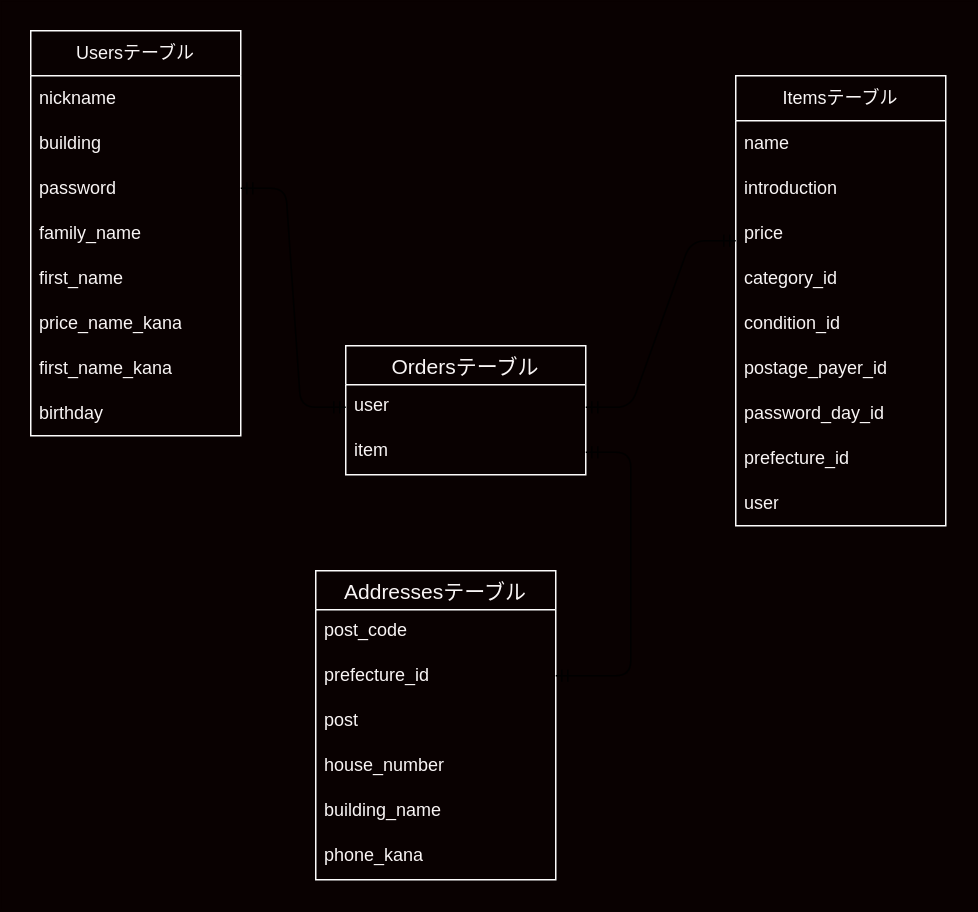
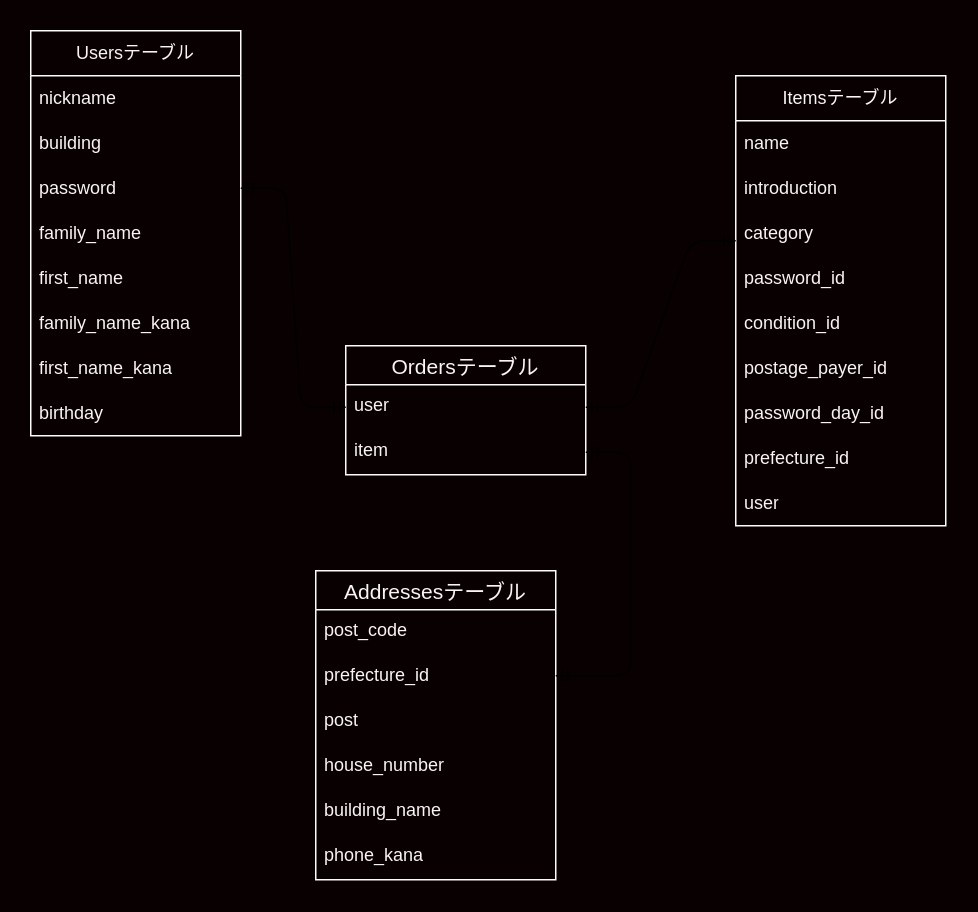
node "price": label "price" -> "category"
node "category_id": label "category_id" -> "password_id"
node "price_name_kana": label "price_name_kana" -> "family_name_kana"
